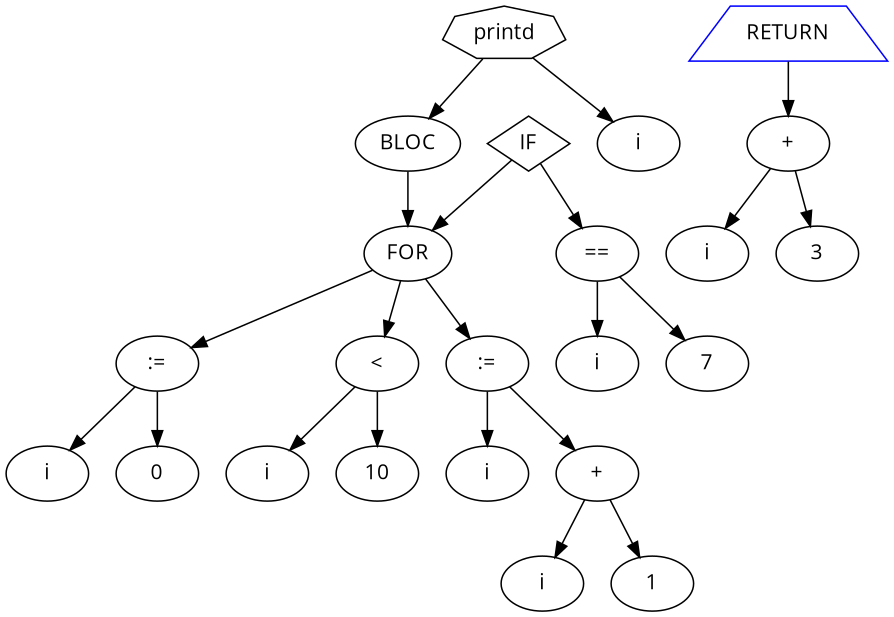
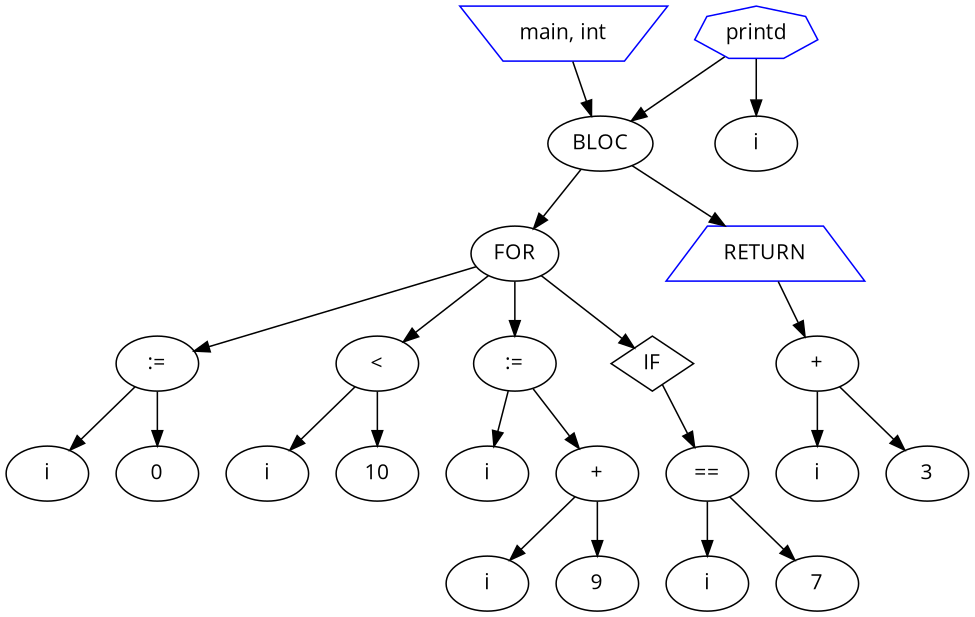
node "printd": color black -> blue
node "main, int": added
edge "IF" -> "FOR": reversed
edge "BLOC" -> "RETURN": added
node "1": label "1" -> "9"
